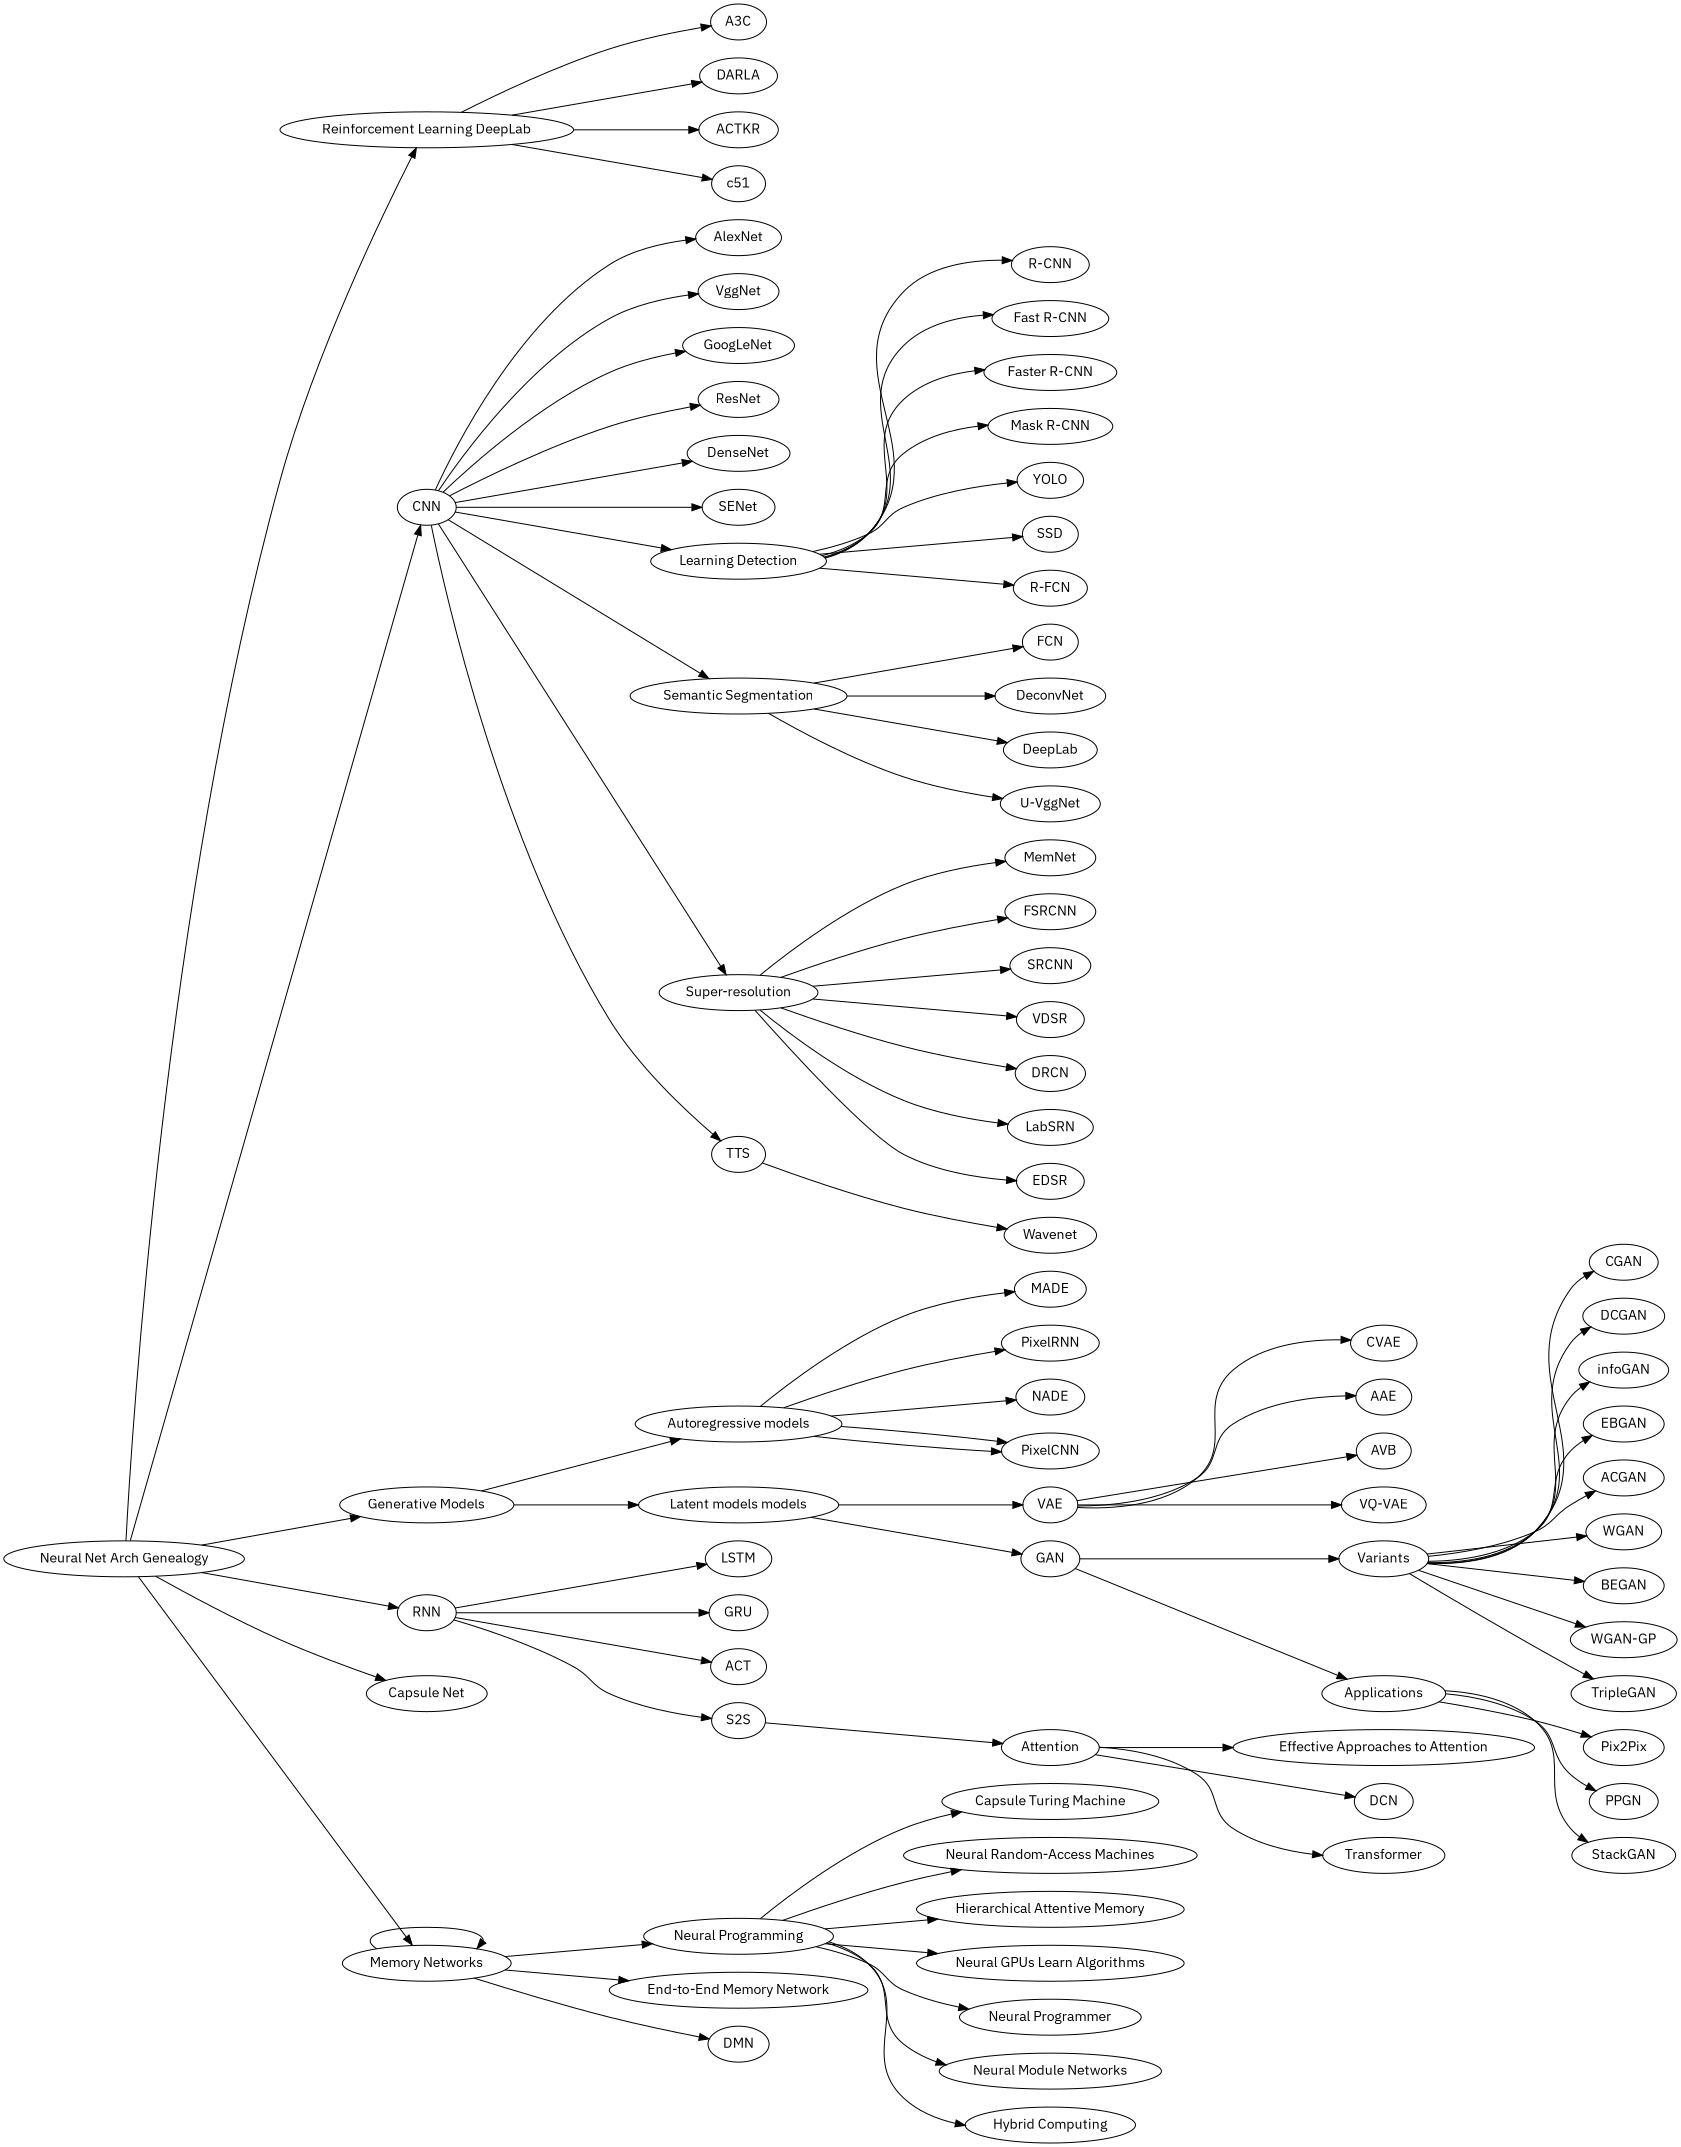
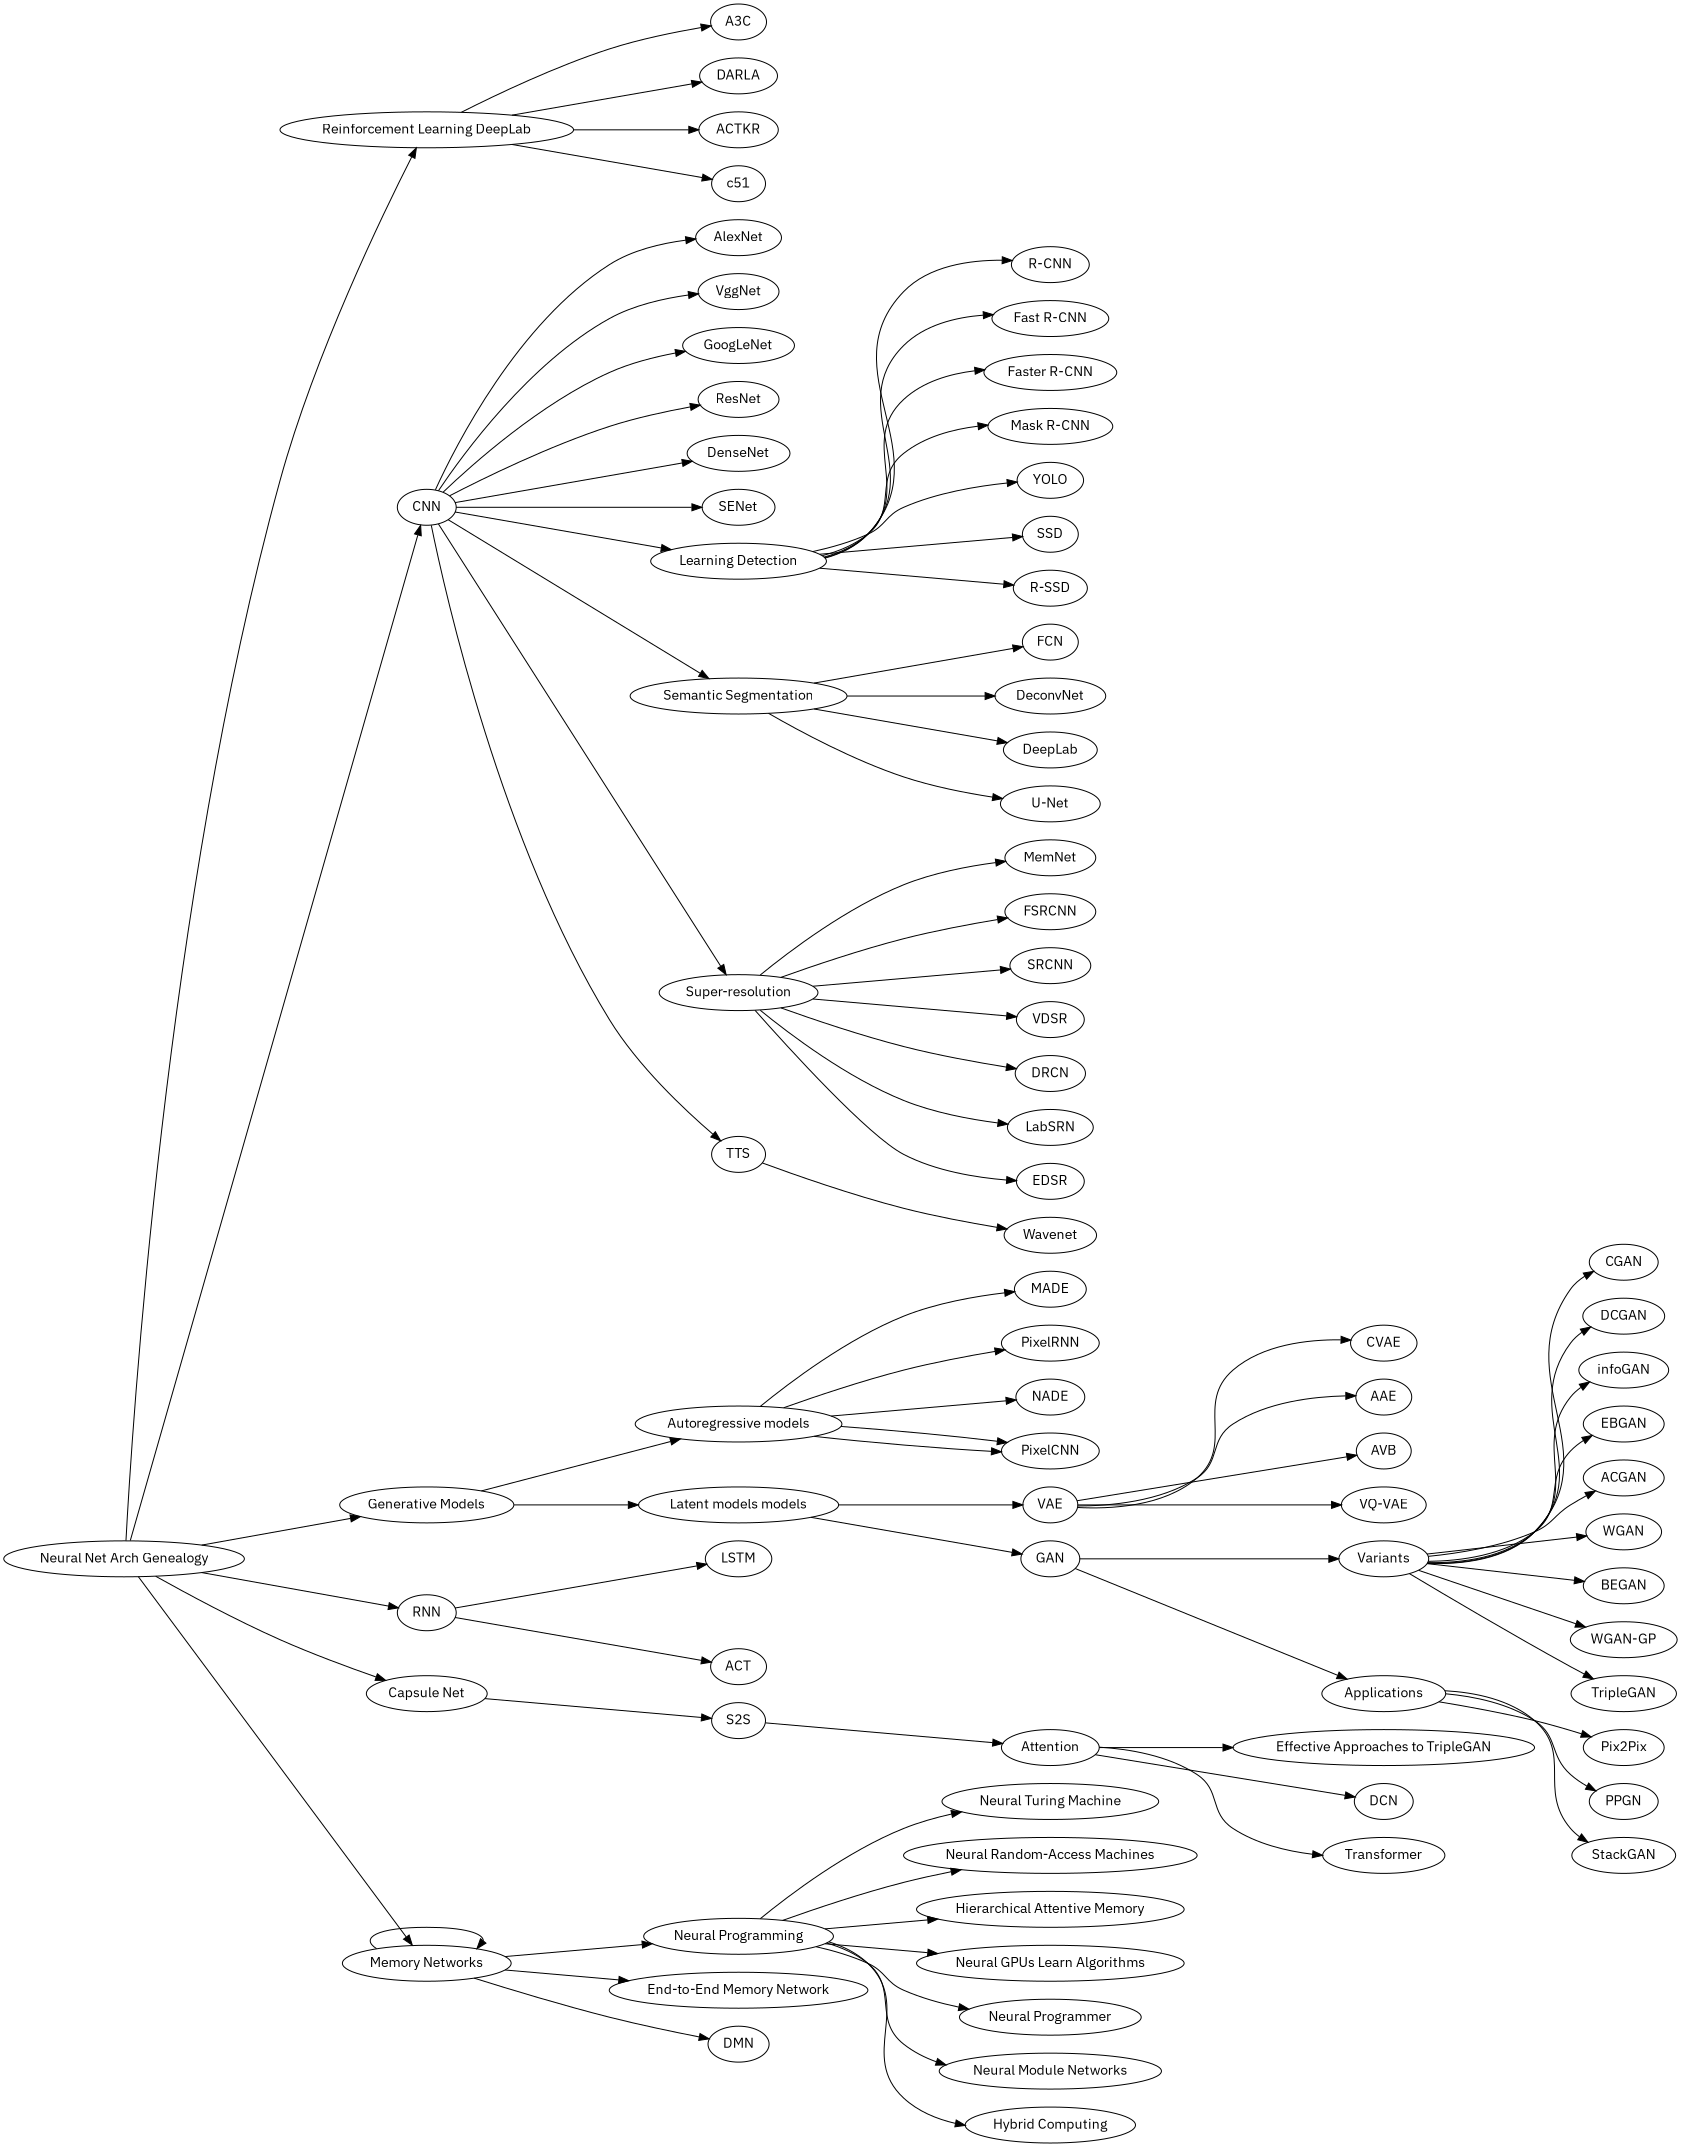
node "R-FCN": label "R-FCN" -> "R-SSD"
node "U-VggNet": label "U-VggNet" -> "U-Net"
node "GRU": removed
edge "RNN" -> "S2S": now "Capsule Net" -> "S2S"
node "Effective Approaches to Attention": label "Effective Approaches to Attention" -> "Effective Approaches to TripleGAN"
node "Capsule Turing Machine": label "Capsule Turing Machine" -> "Neural Turing Machine"
